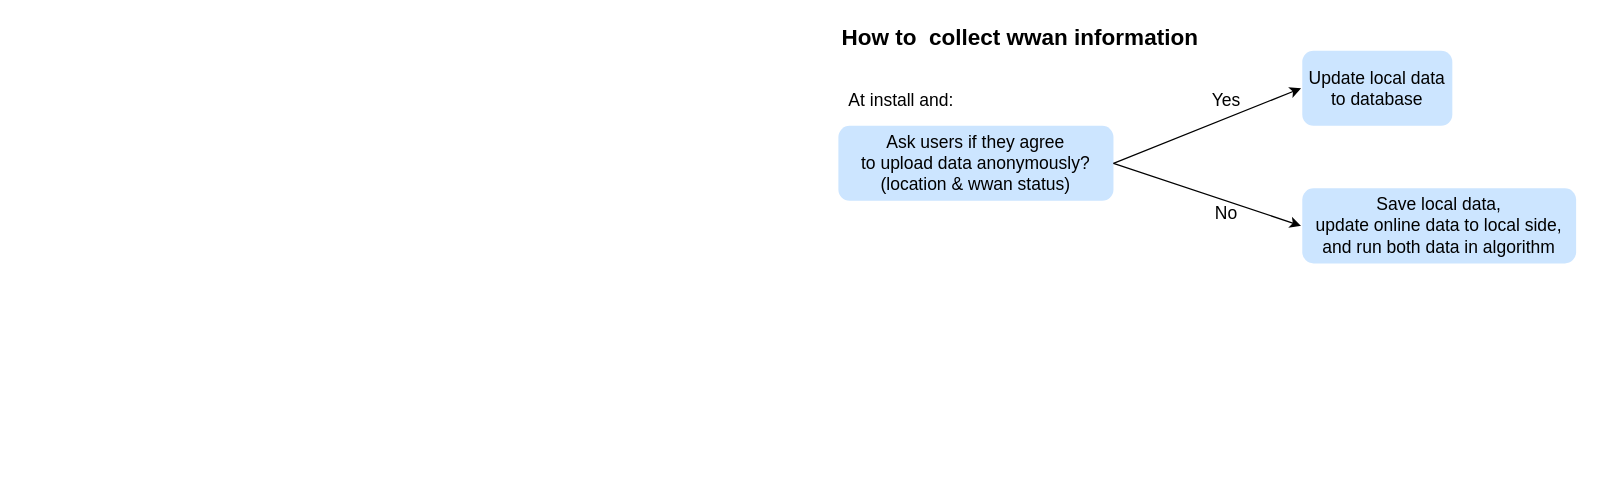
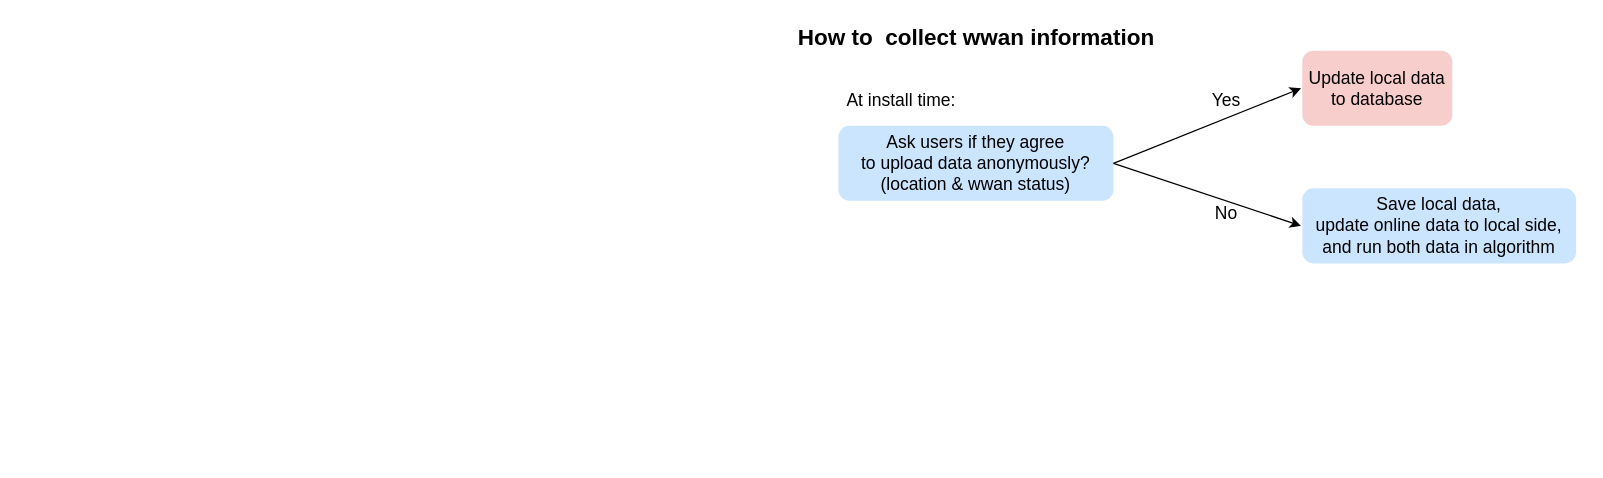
node "How to collect wwan information": moved (1019, 38) -> (976, 38)
node "Update local data to database": fillcolor #cce5ff -> #f8cecc
node "At install and:": label "At install and:" -> "At install time:"
